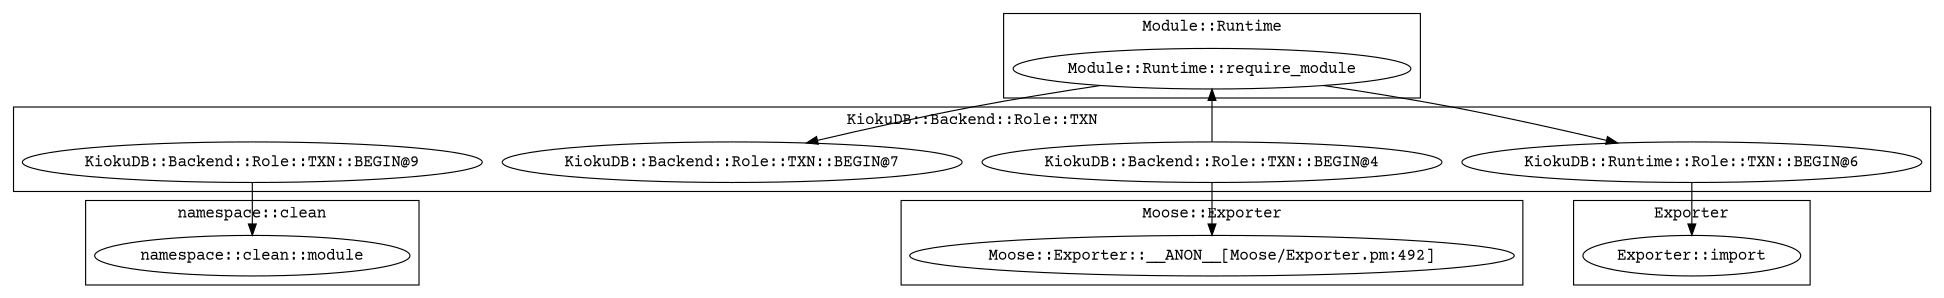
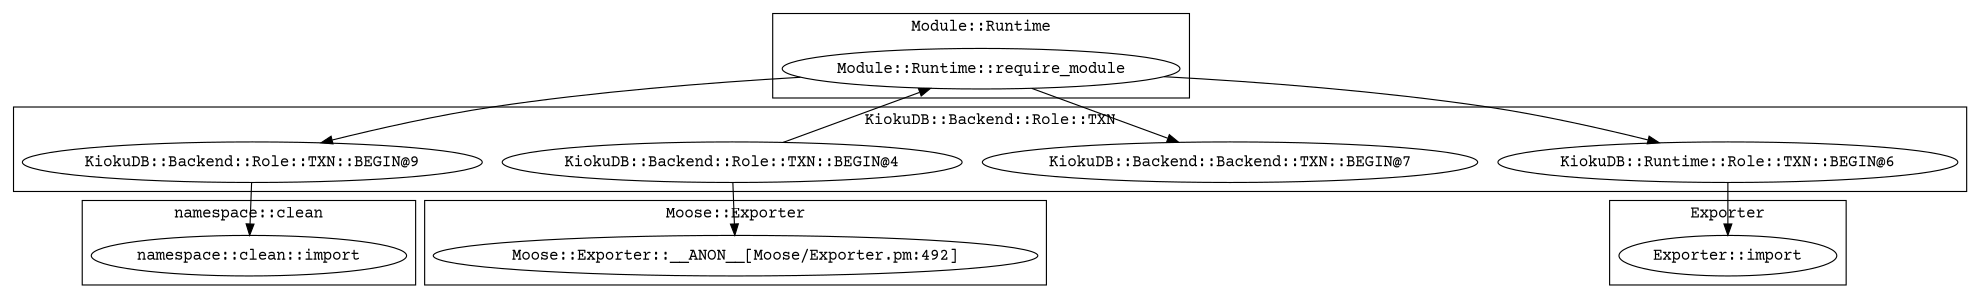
edge "Module::Runtime::require_module" -> "KiokuDB::Backend::Role::TXN::BEGIN@9": added
node "KiokuDB::Backend::Role::TXN::BEGIN@7": label "KiokuDB::Backend::Role::TXN::BEGIN@7" -> "KiokuDB::Backend::Backend::TXN::BEGIN@7"
node "namespace::clean::module": label "namespace::clean::module" -> "namespace::clean::import"
